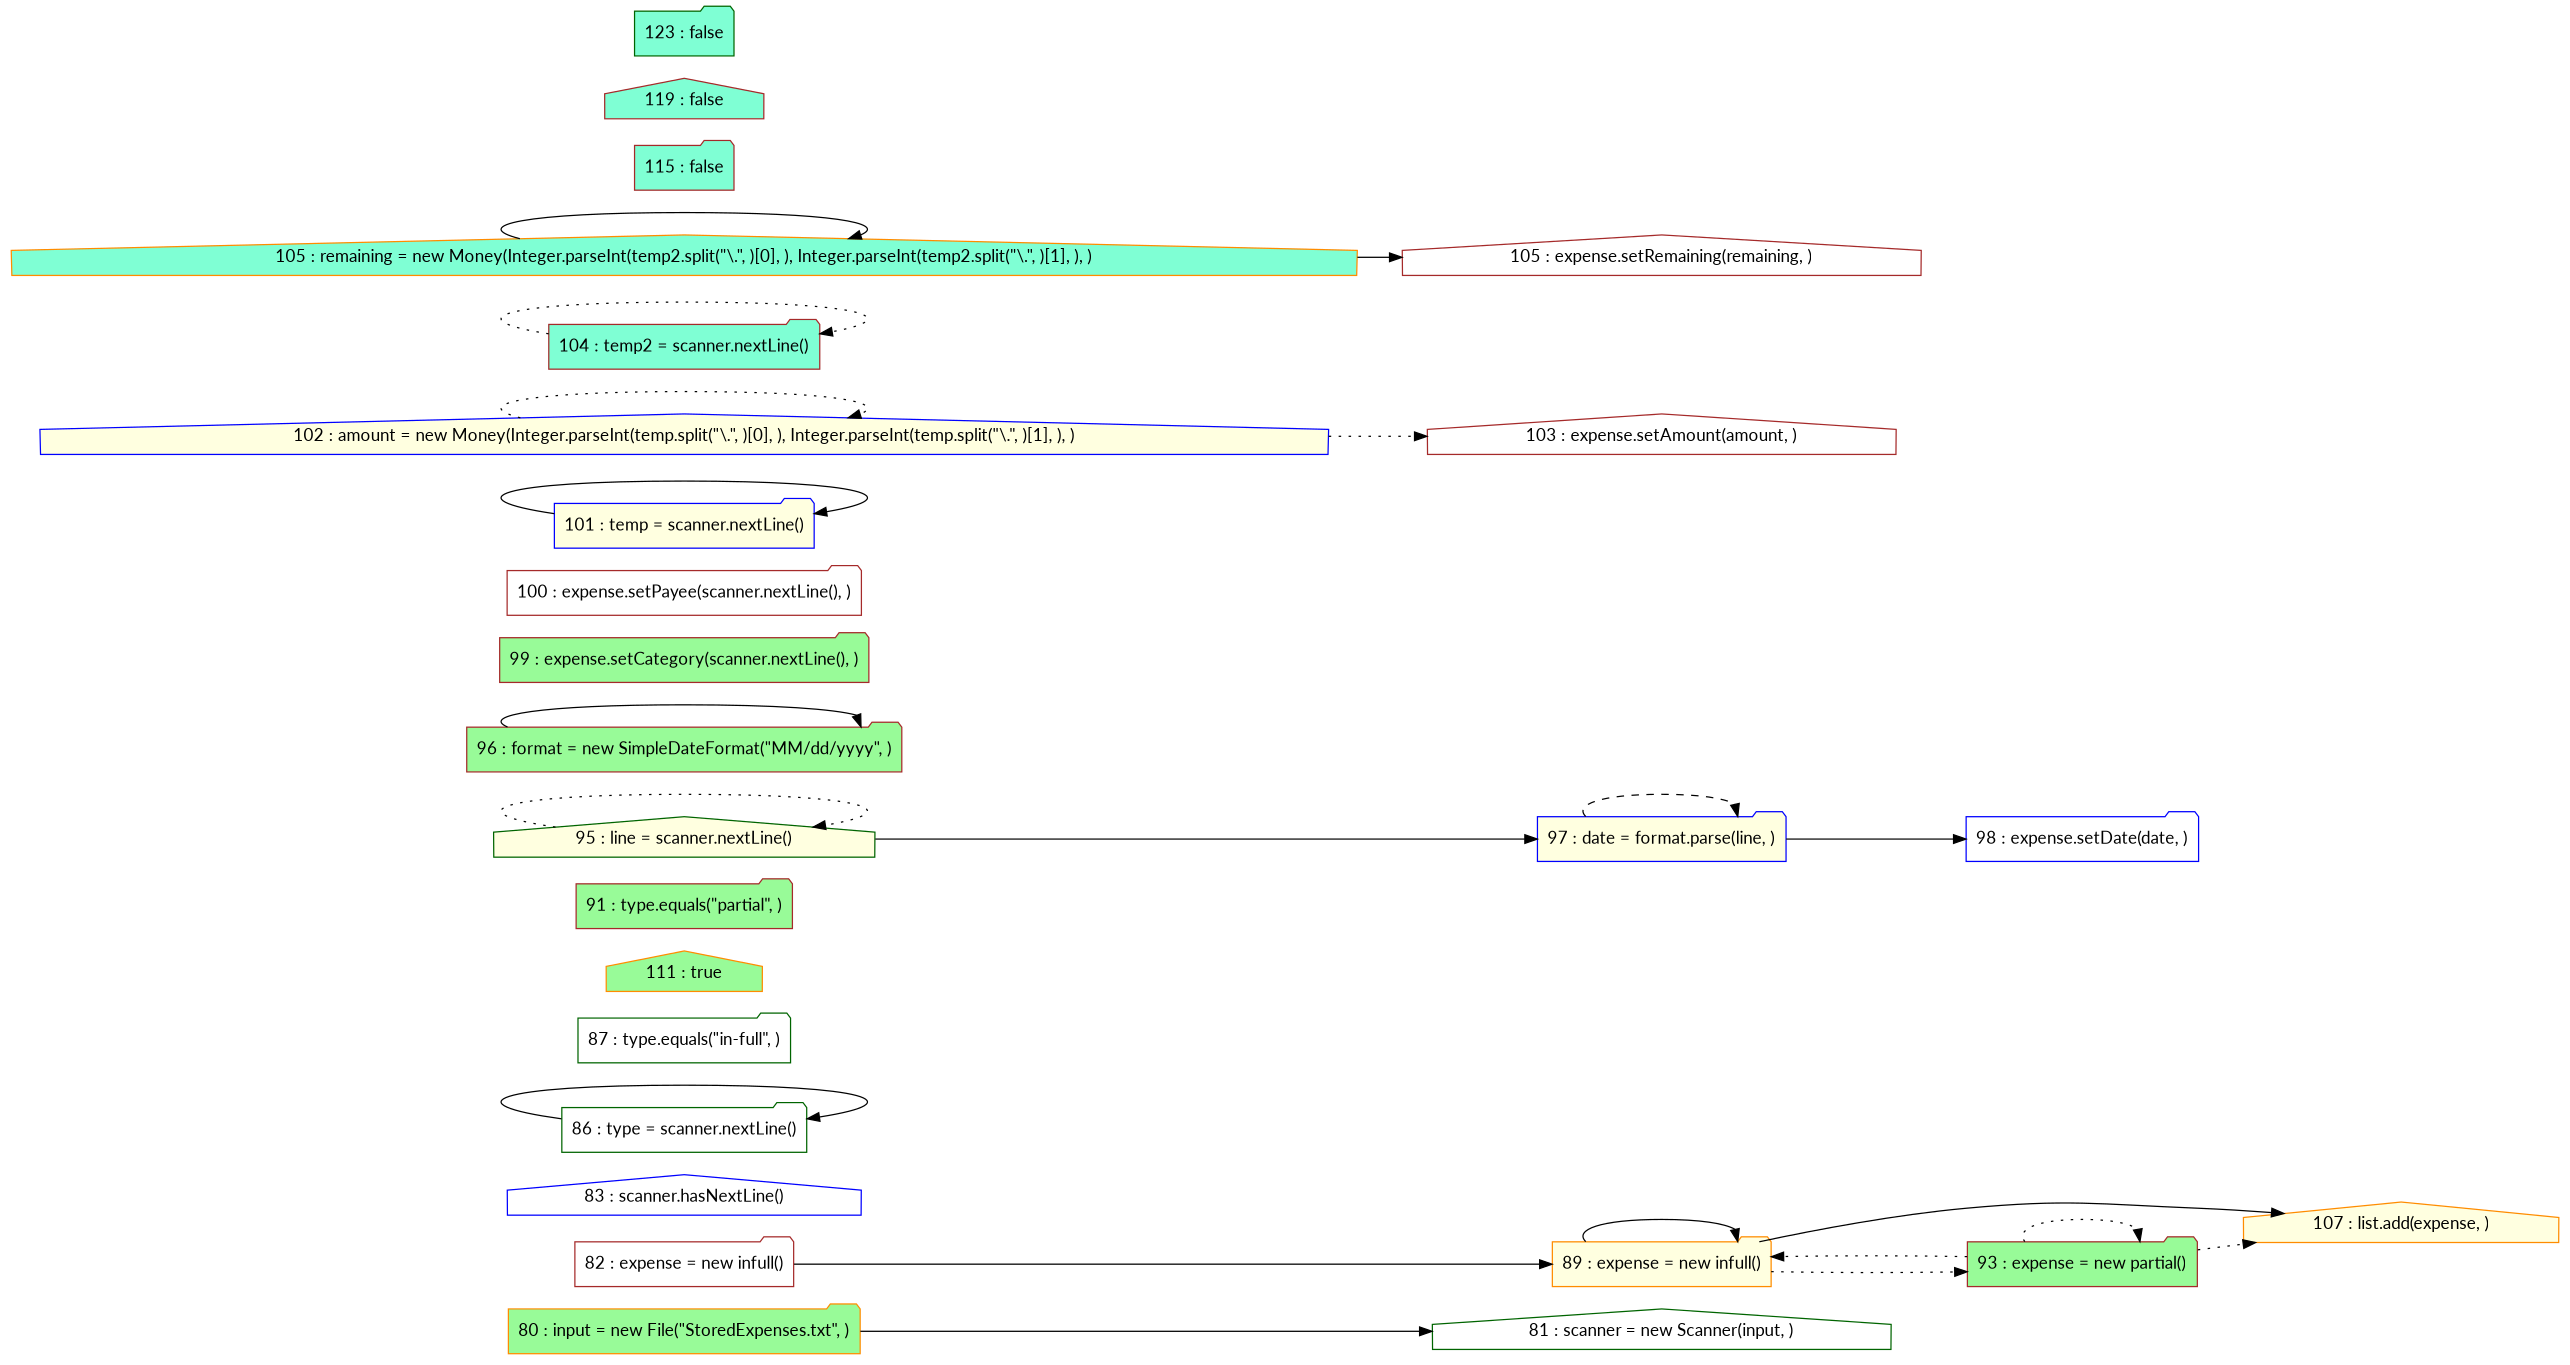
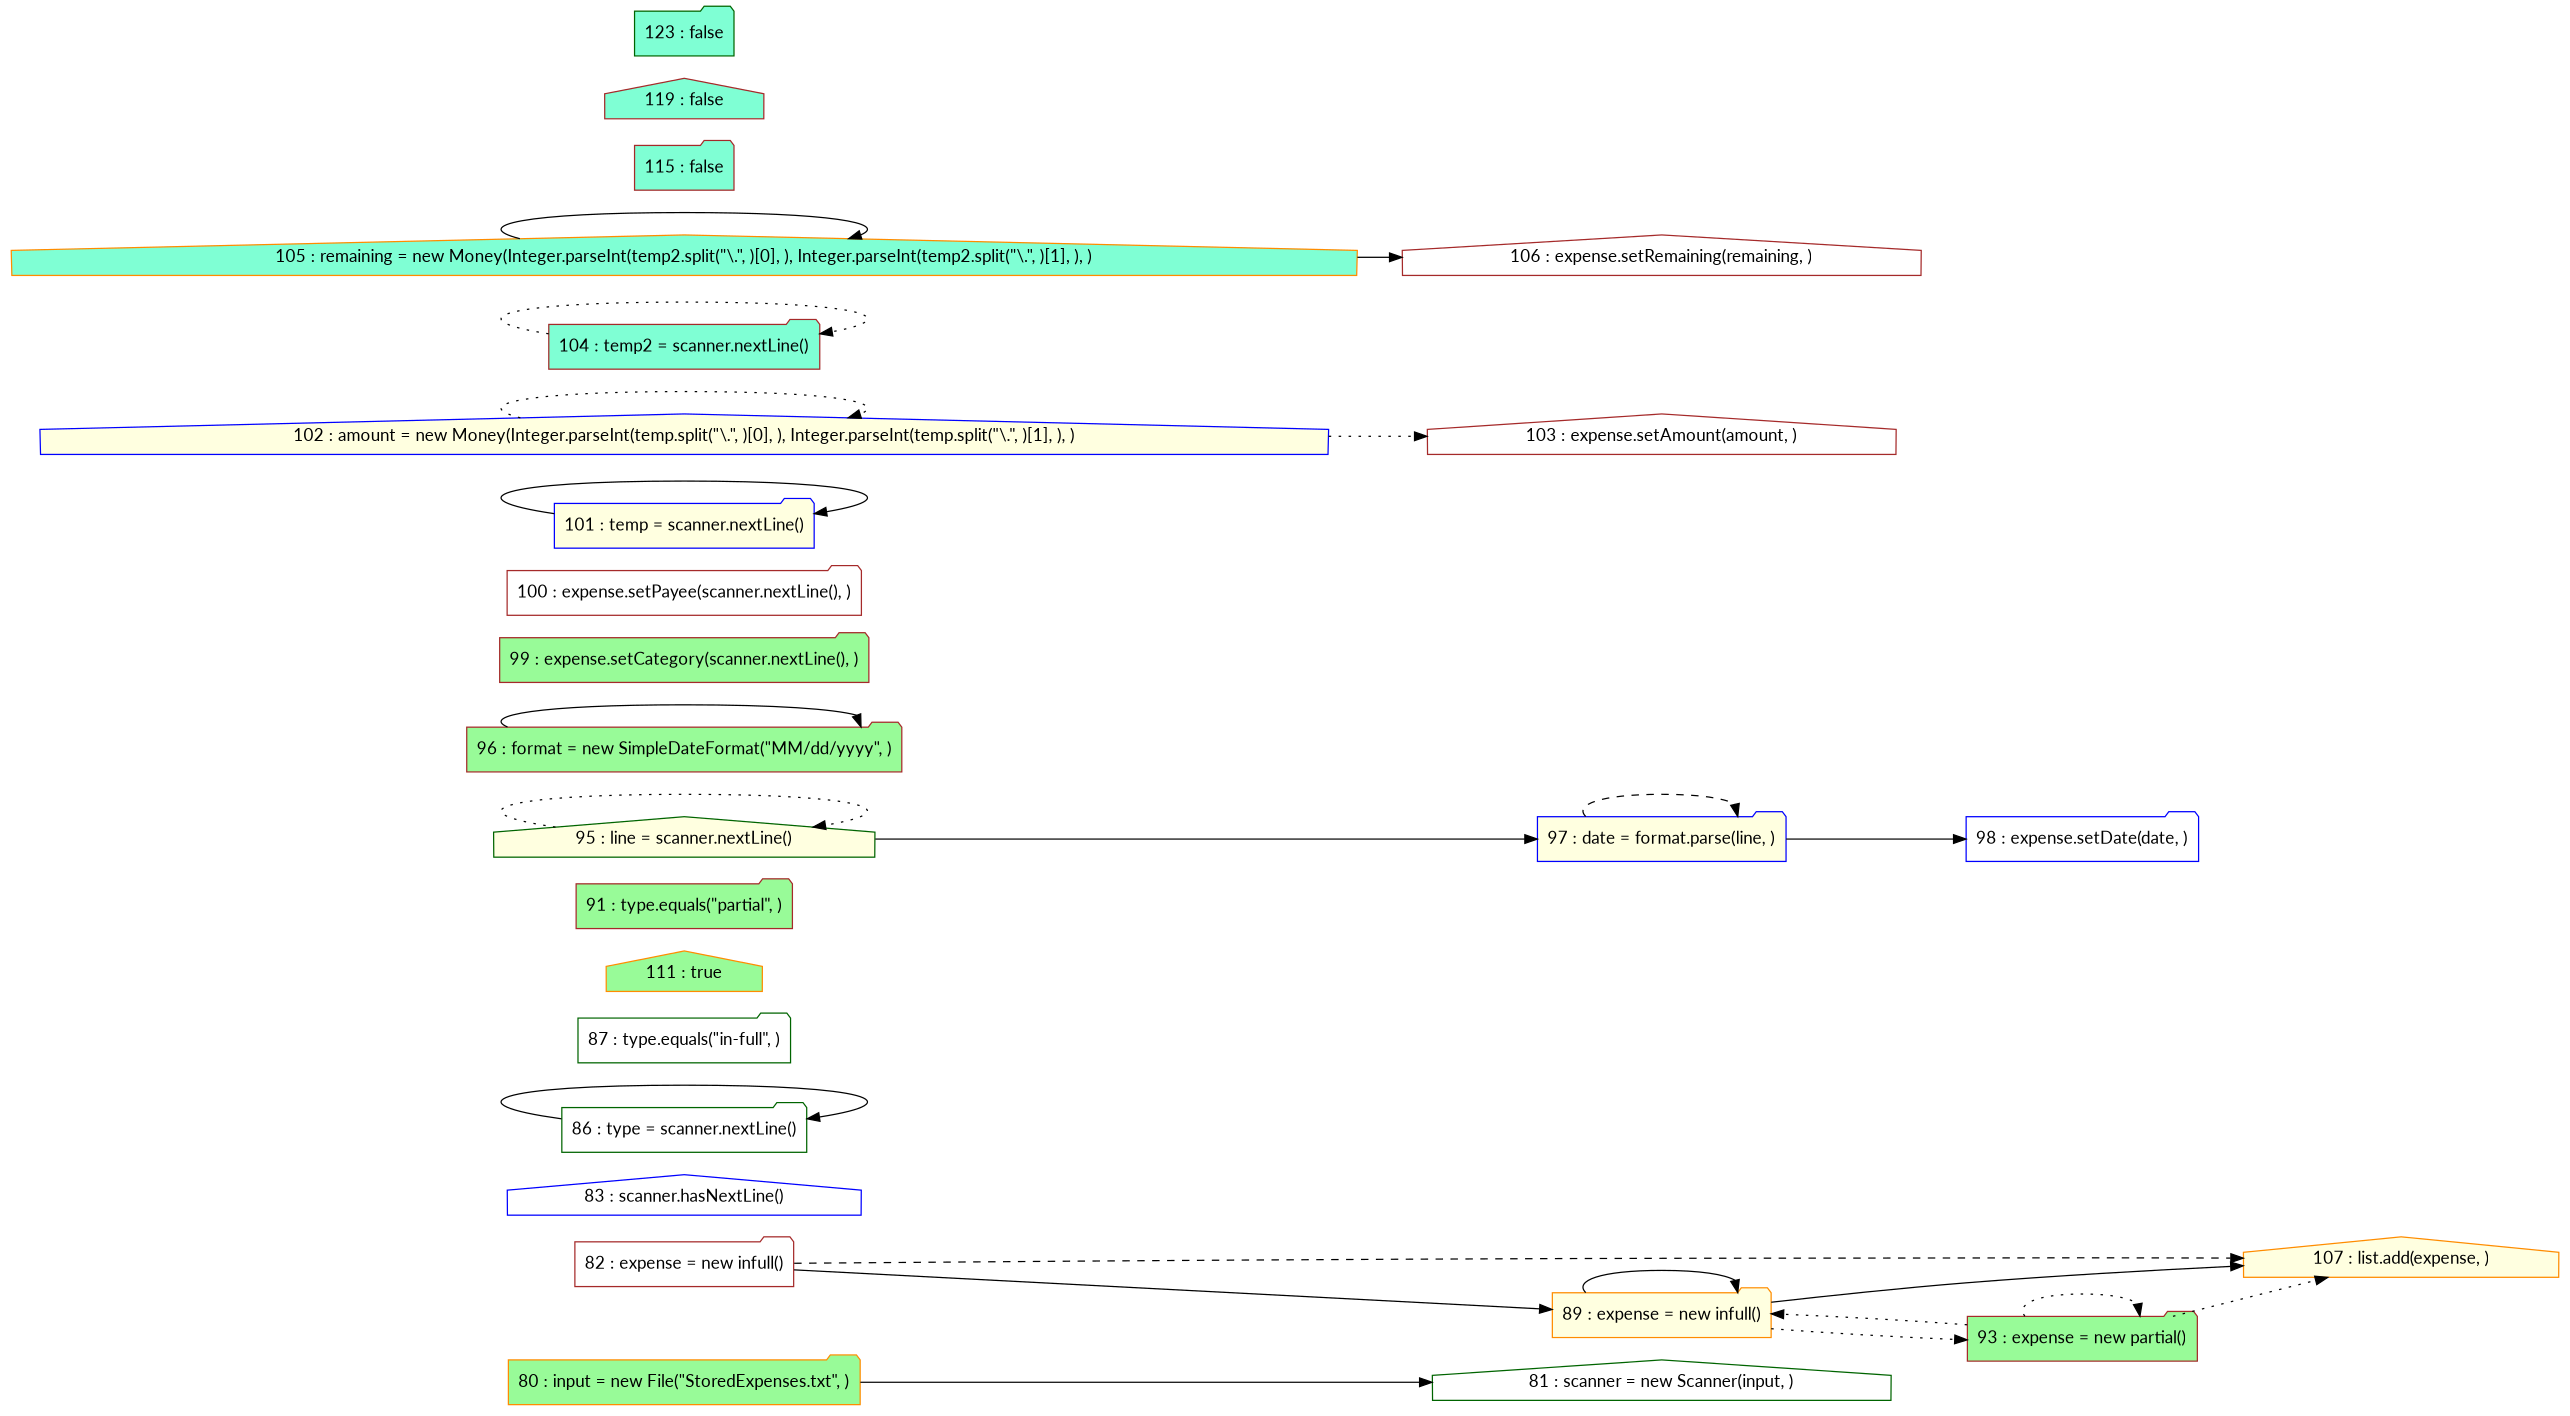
node "105 : expense.setRemaining(remaining, )": label "105 : expense.setRemaining(remaining, )" -> "106 : expense.setRemaining(remaining, )"
edge "82 : expense = new infull()" -> "107 : list.add(expense, )": added
